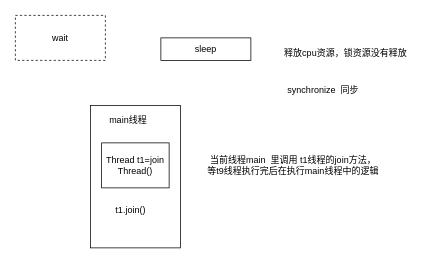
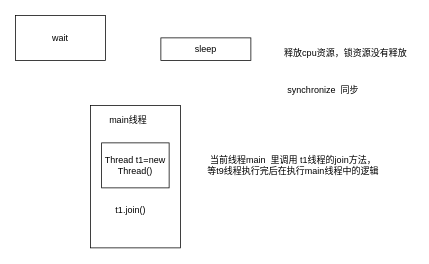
node "wait": style dashed -> solid
node "Thread t1=join Thread()": label "Thread t1=join Thread()" -> "Thread t1=new Thread()"
